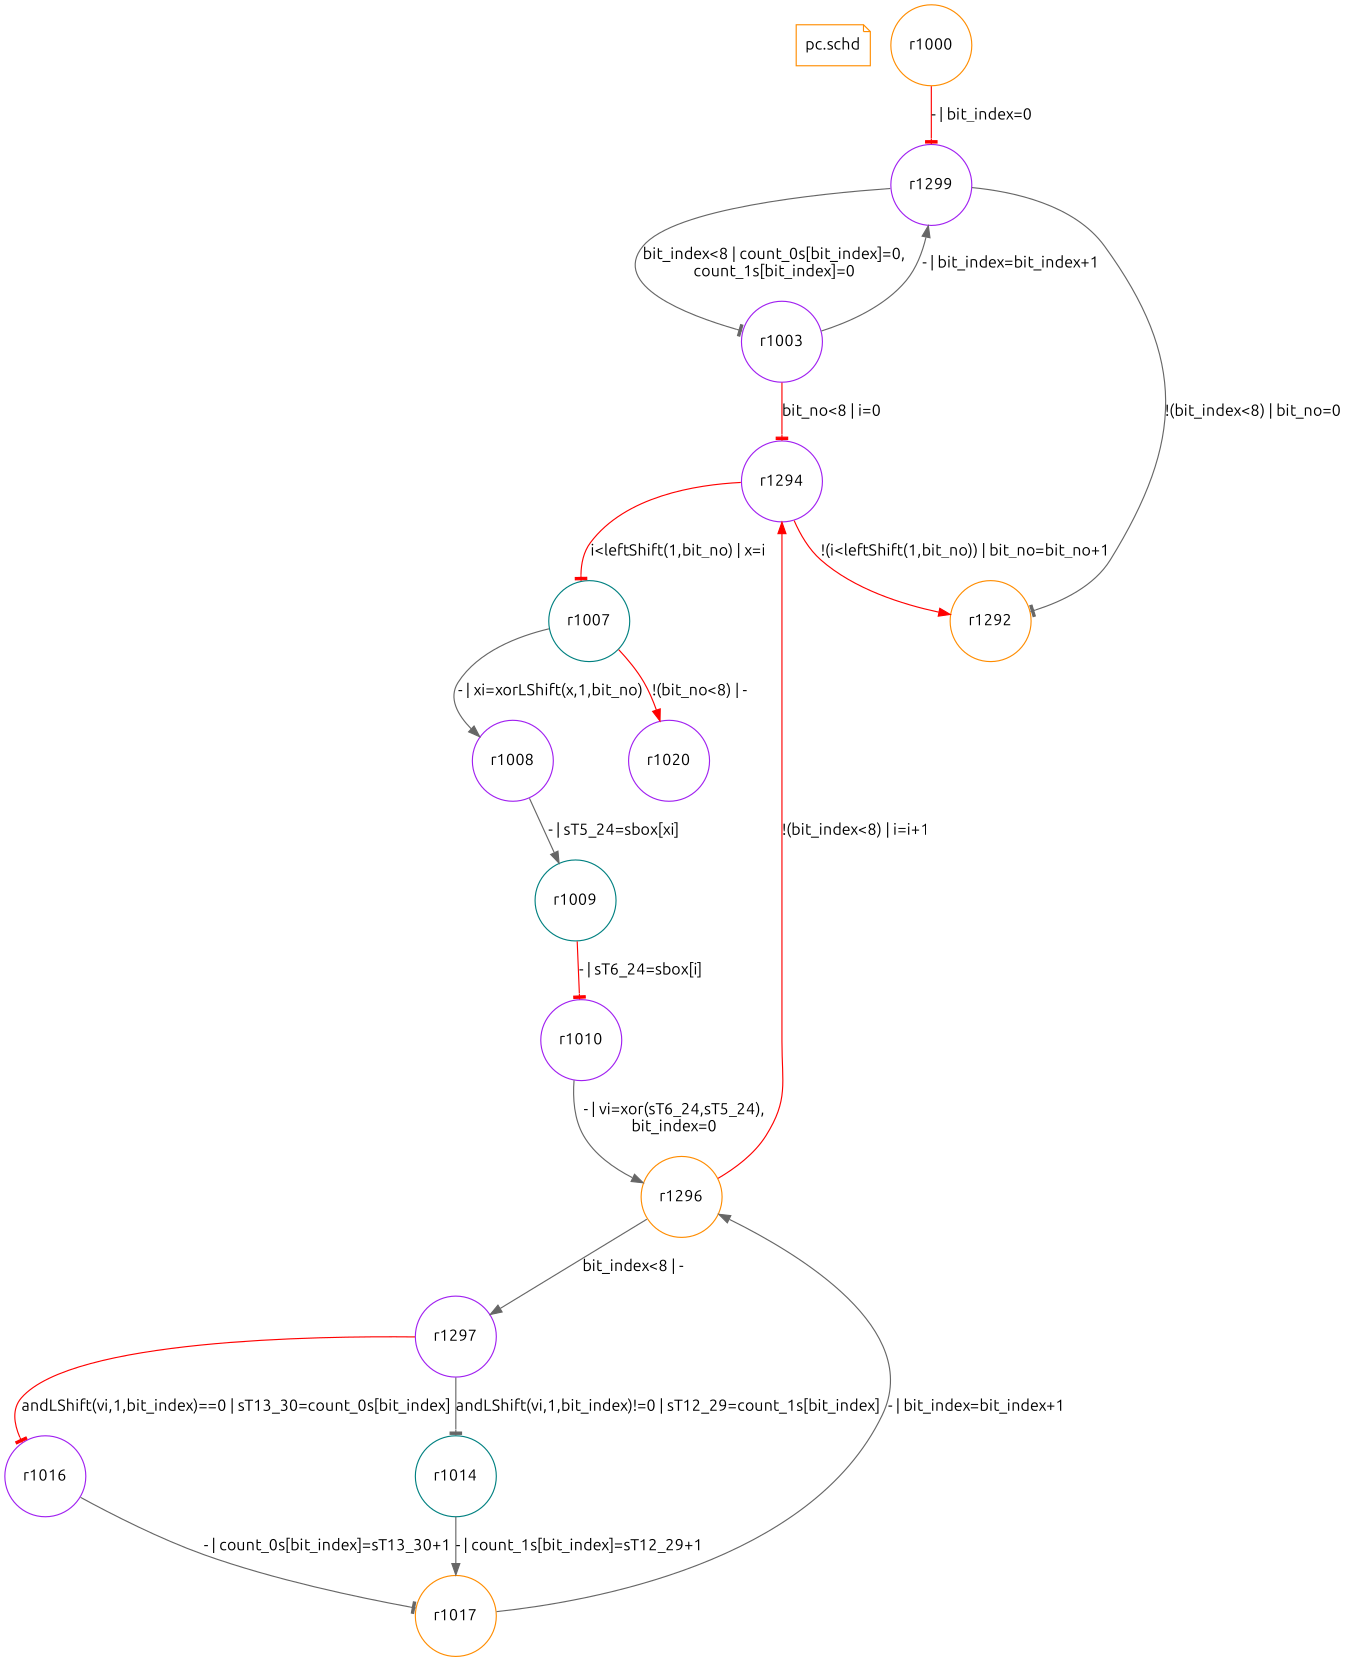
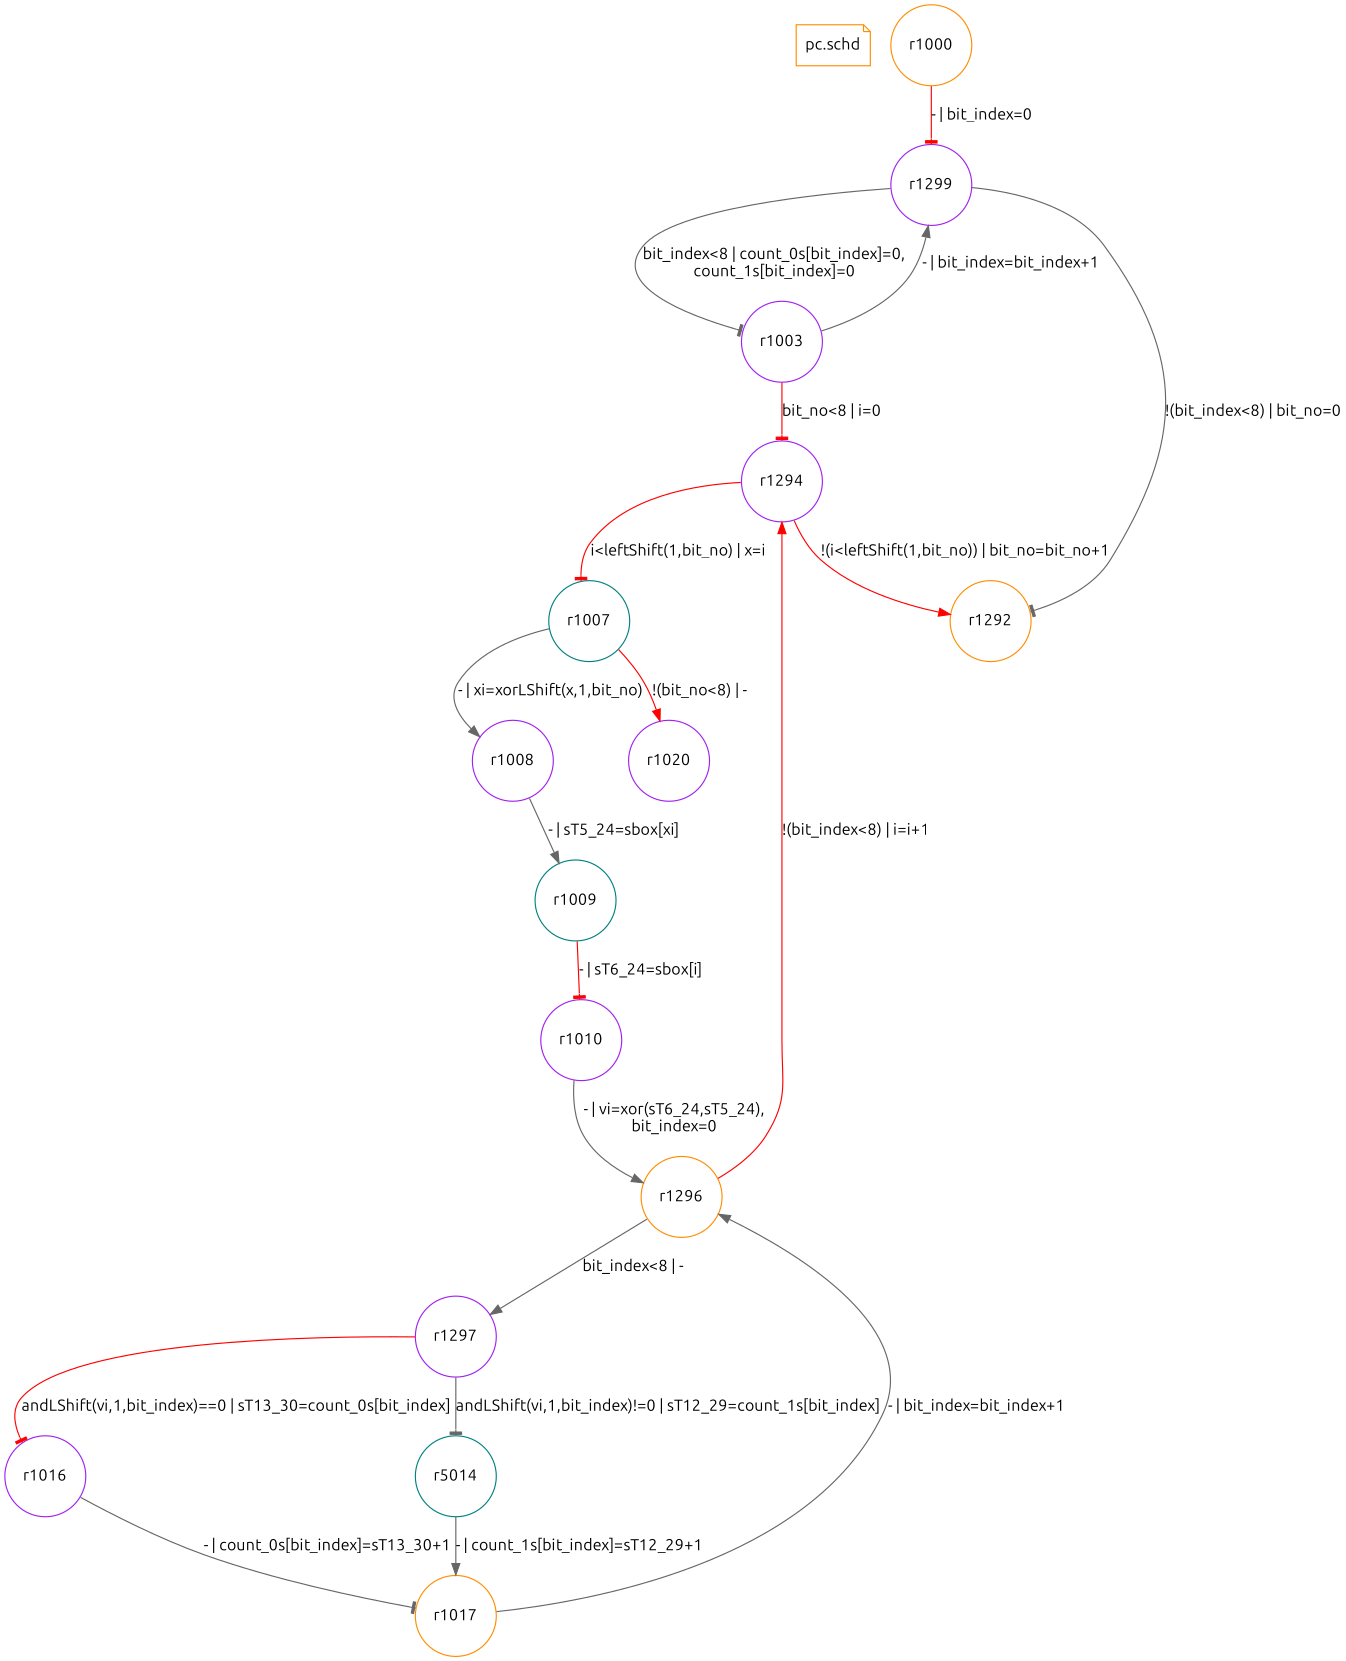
node "r1014": label "r1014" -> "r5014"
